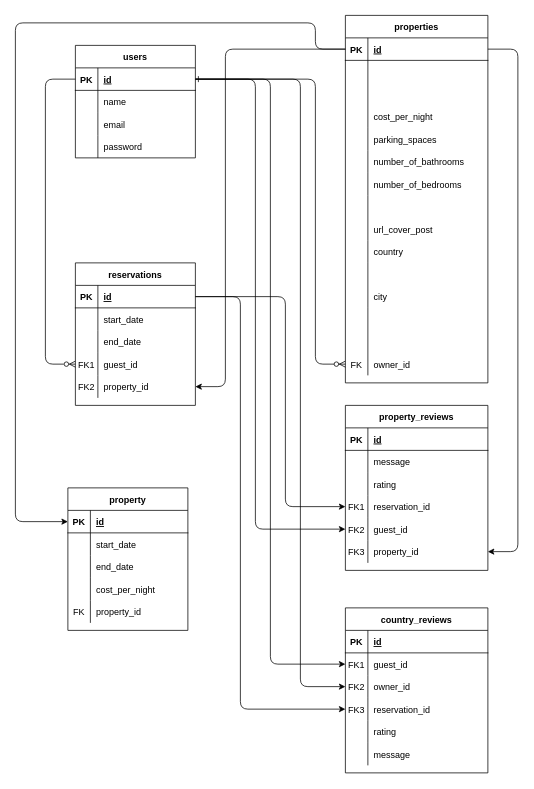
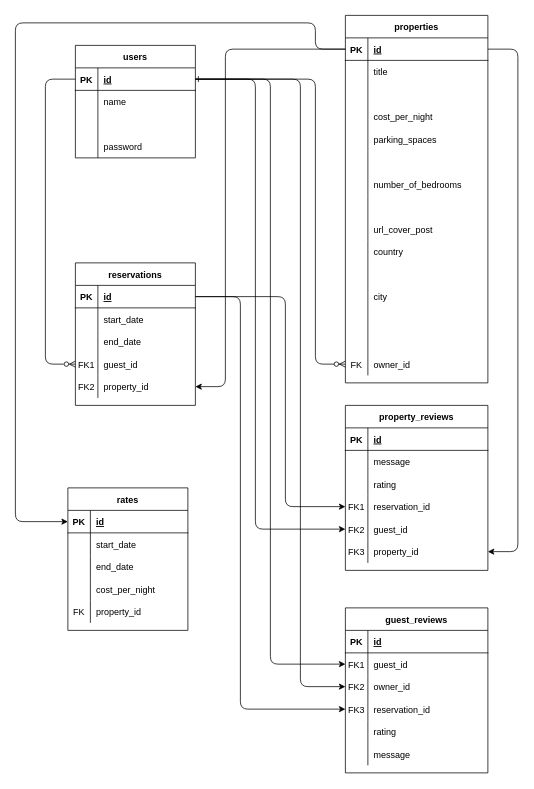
node "title": added
node "email": removed
node "number_of_bathrooms": removed
node "property": label "property" -> "rates"
node "country_reviews": label "country_reviews" -> "guest_reviews"
